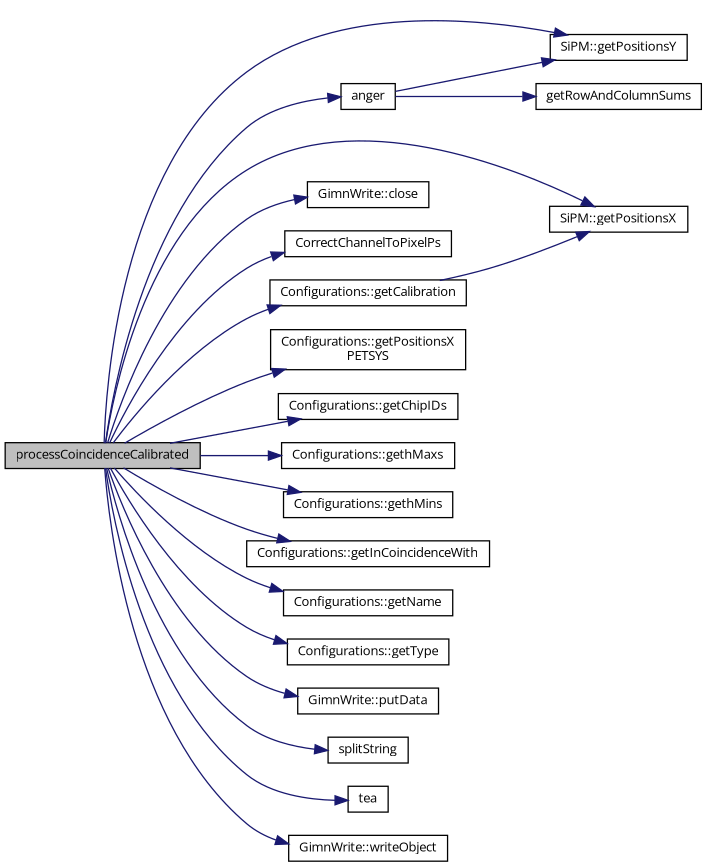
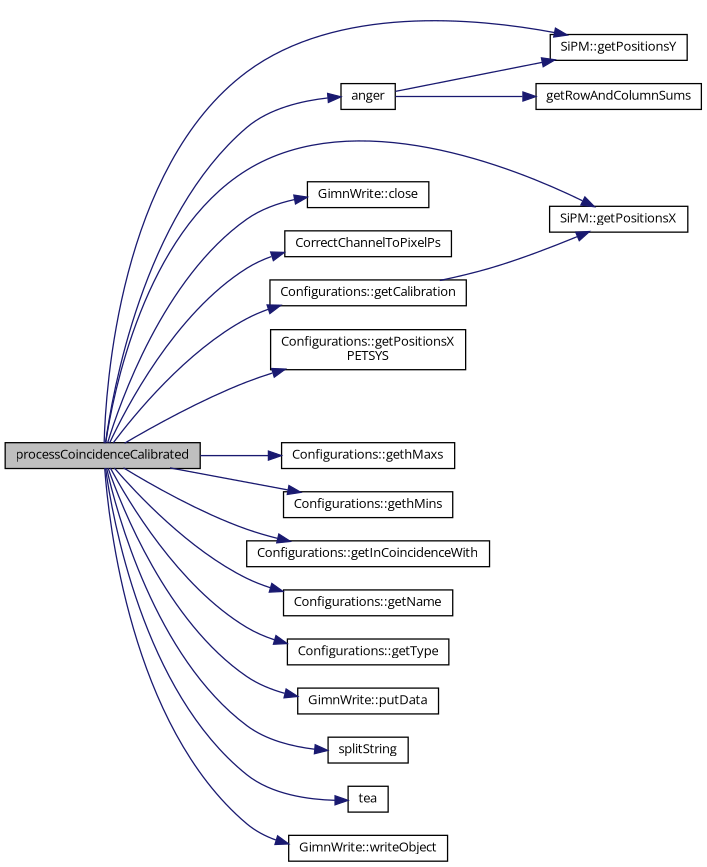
node "Configurations::getChipIDs": removed
